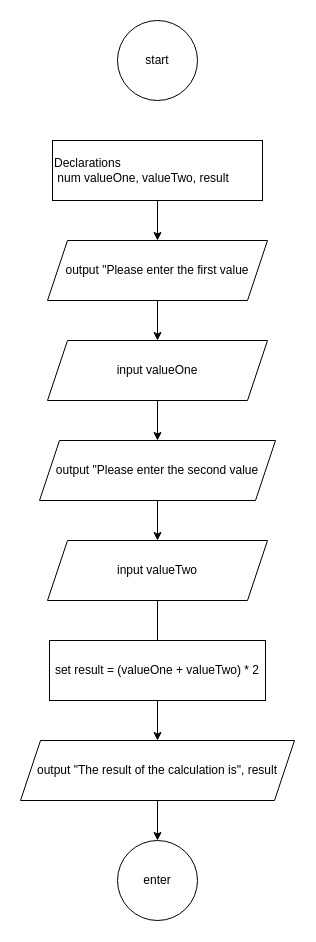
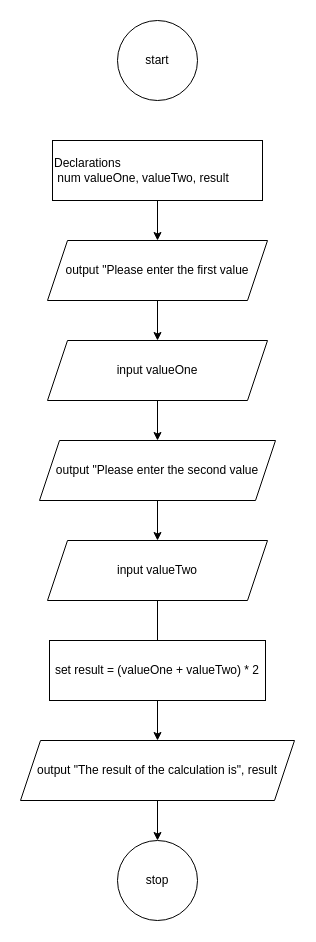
node "enter": label "enter" -> "stop"
